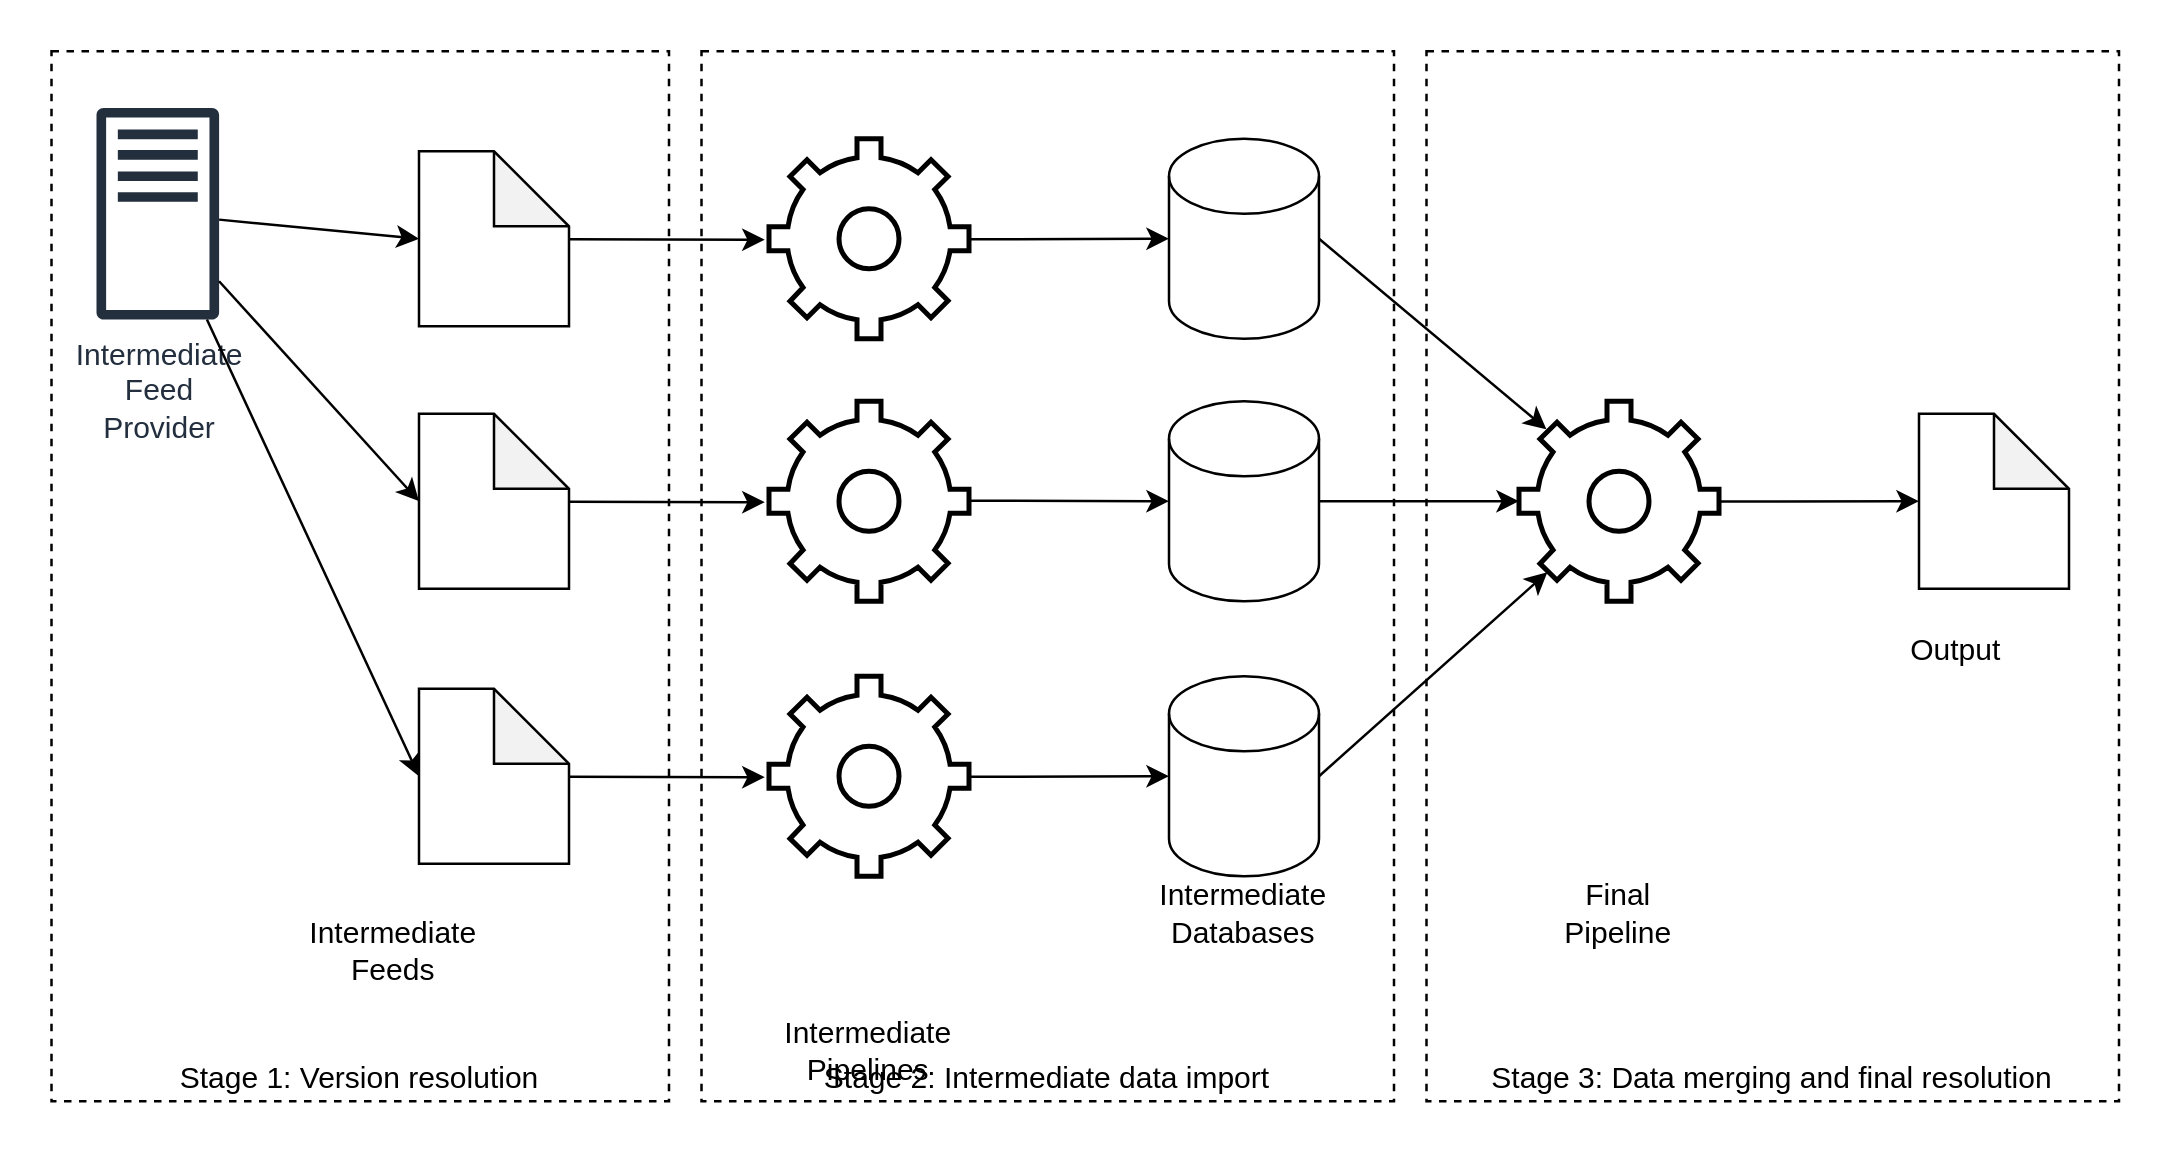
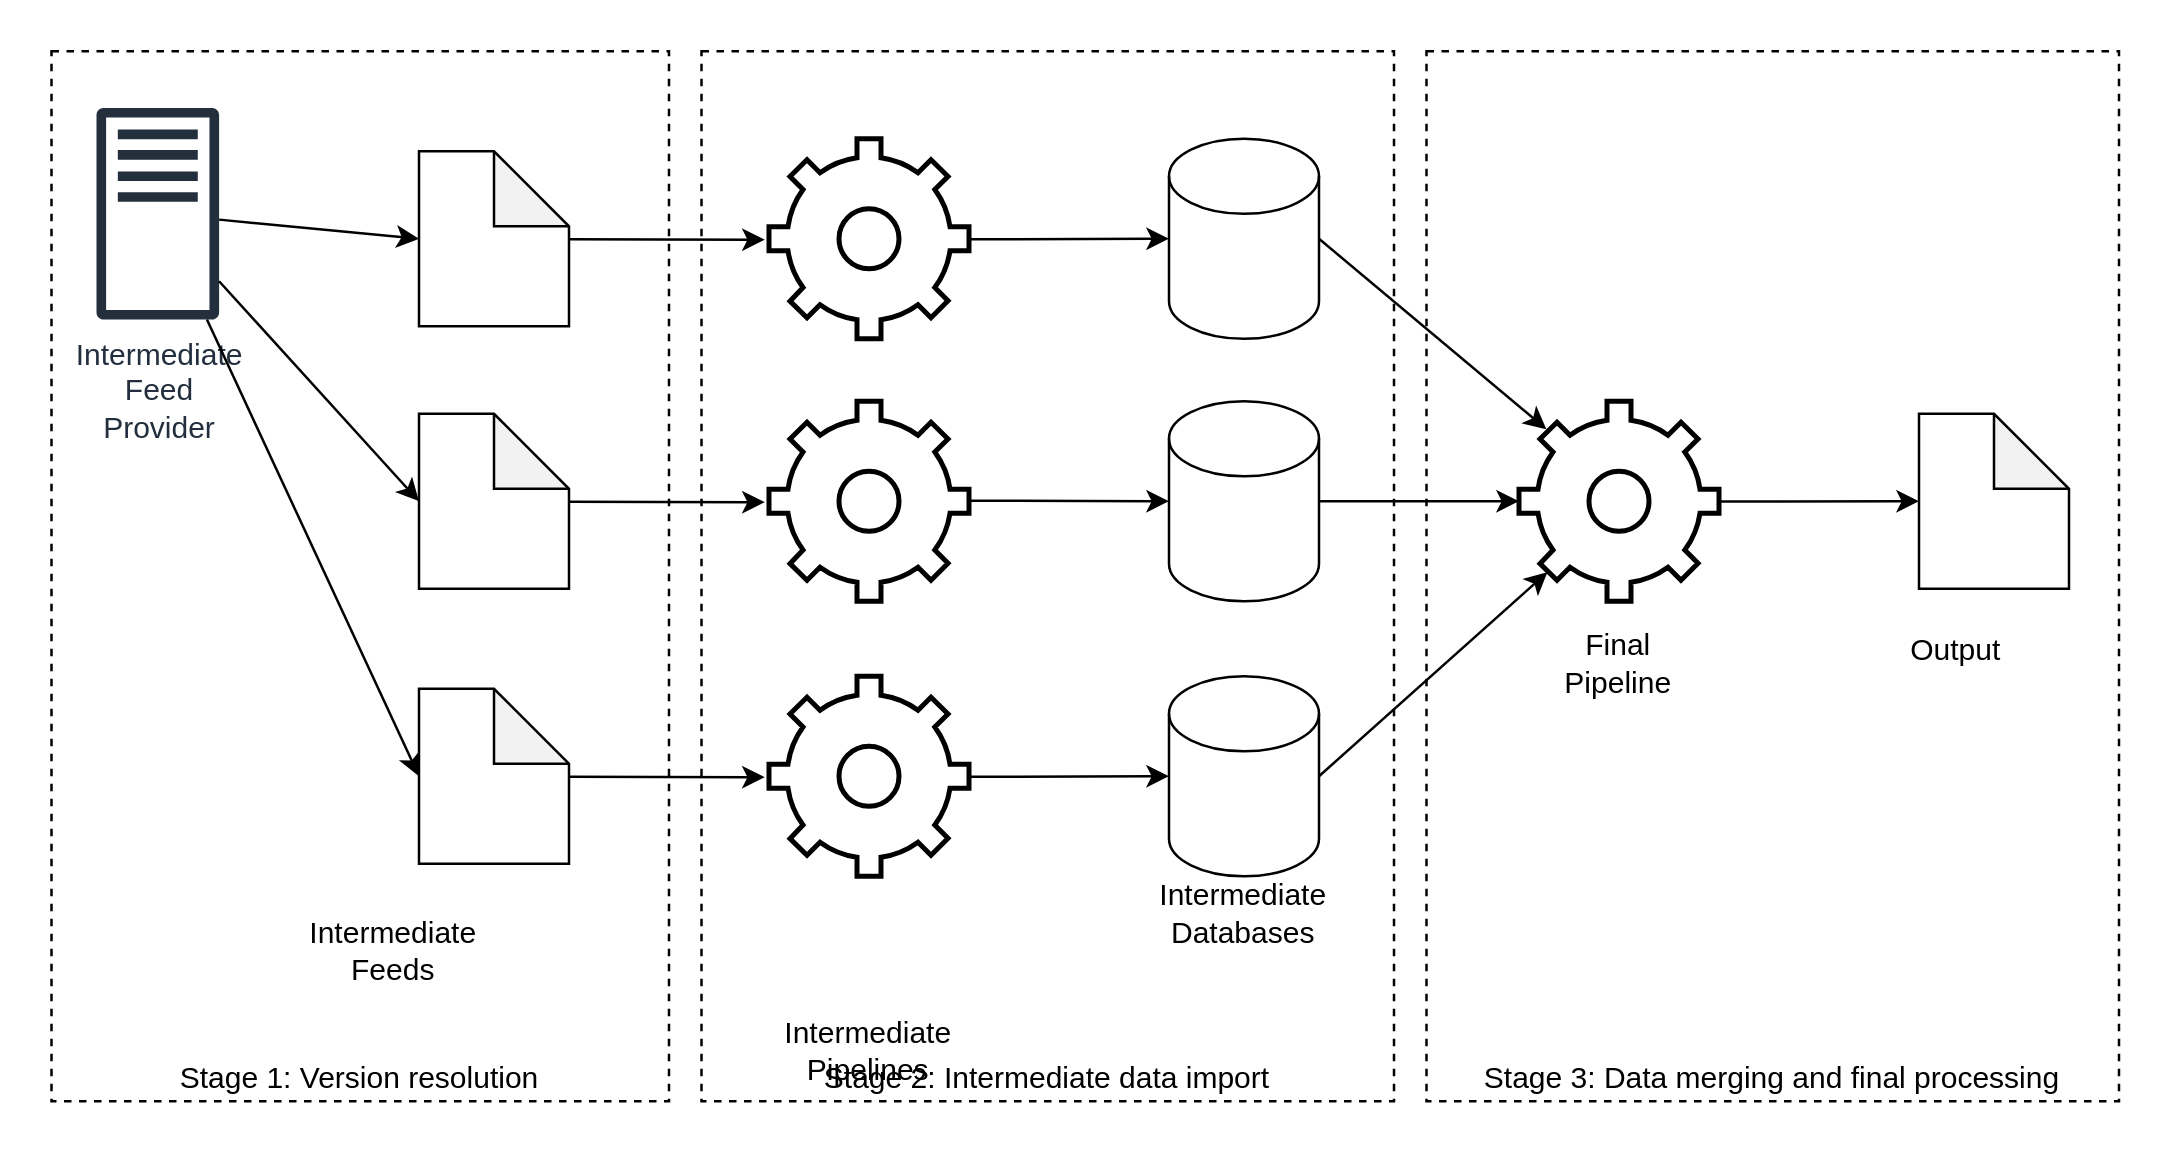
node "Final Pipeline": moved (1619, 914) -> (1619, 664)
node "Stage 3: Data merging and final resolution": label "Stage 3: Data merging and final resolution" -> "Stage 3: Data merging and final processing"
